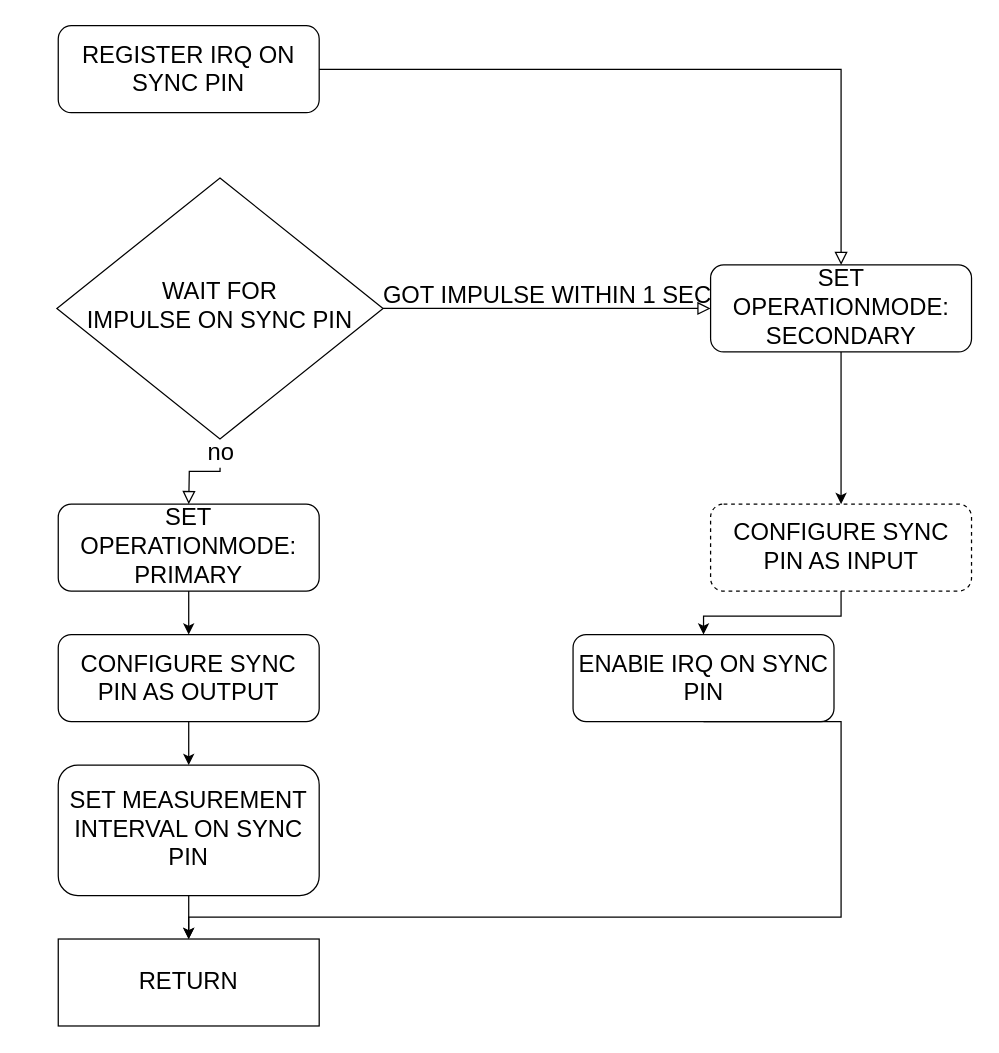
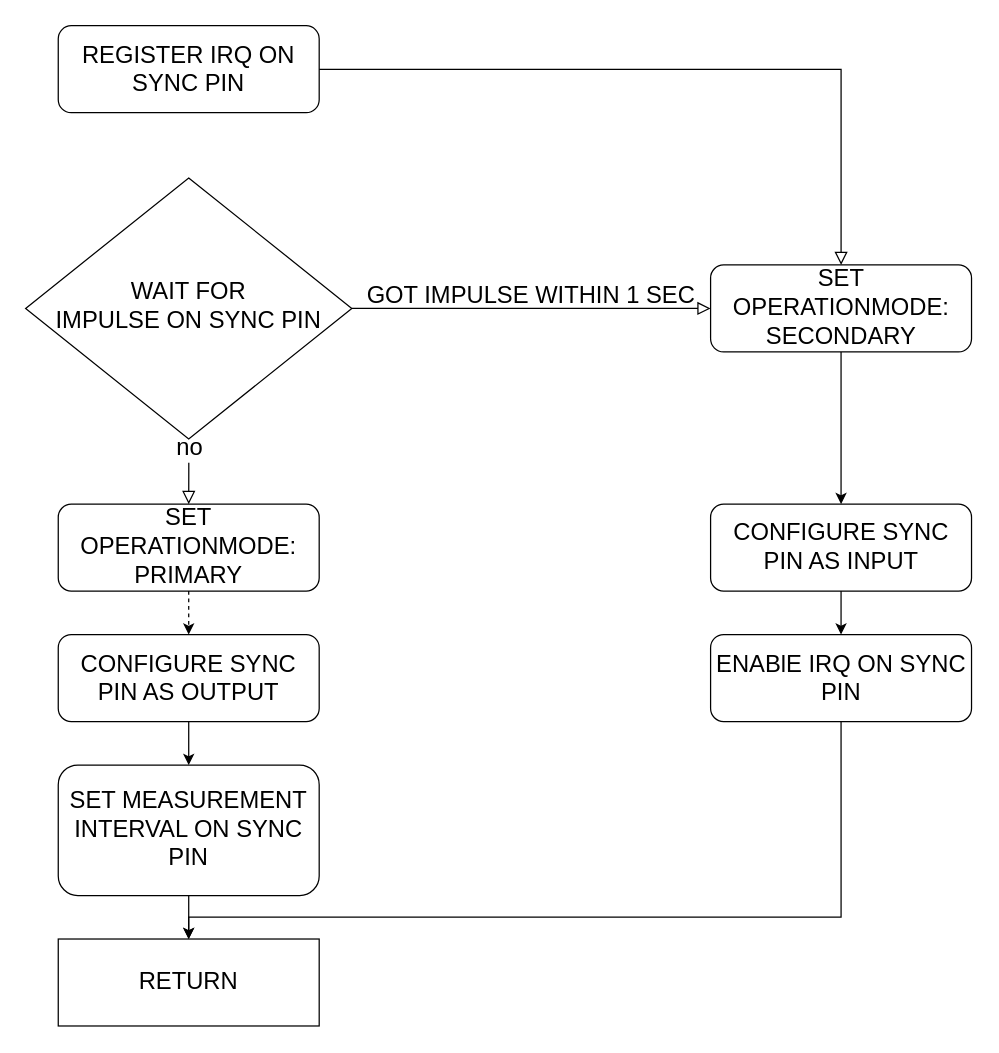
node "WAIT FORIMPULSE ON SYNC PIN": moved (220, 308) -> (189, 308)
node "CONFIGURE SYNC PIN AS INPUT": style dashed -> solid
edge "SET OPERATIONMODE:PRIMARY" -> "CONFIGURE SYNC PIN AS OUTPUT": style solid -> dashed
node "ENABlE IRQ ON SYNC PIN": moved (703, 678) -> (841, 678)
